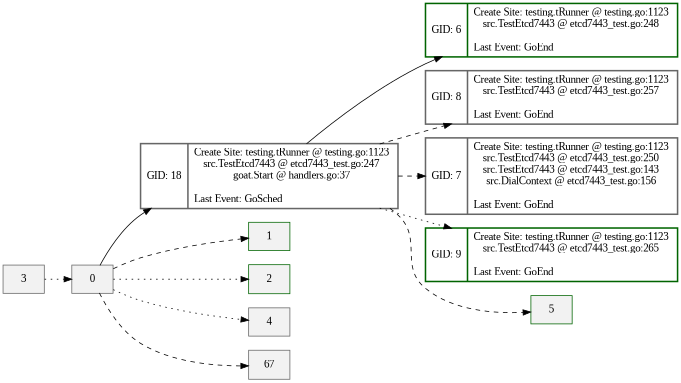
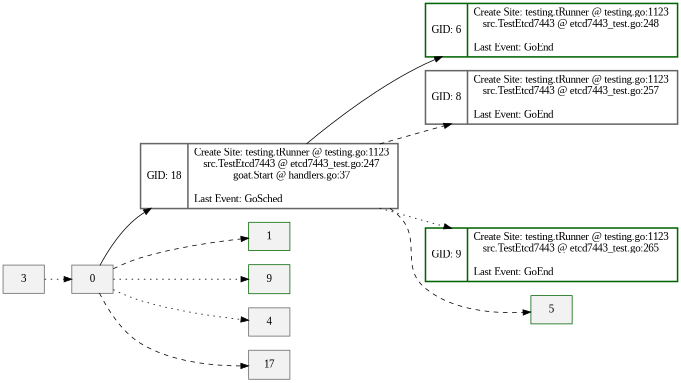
node "GID: 7": removed
node "2": label "2" -> "9"
node "67": label "67" -> "17"
